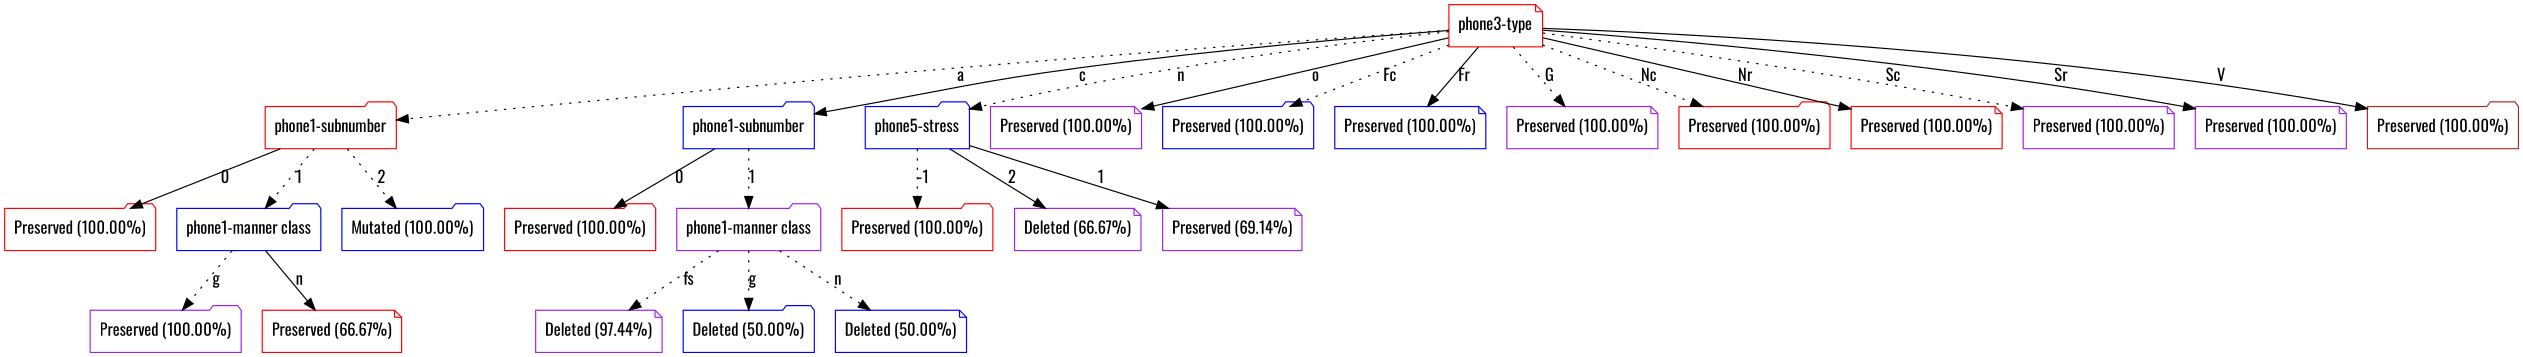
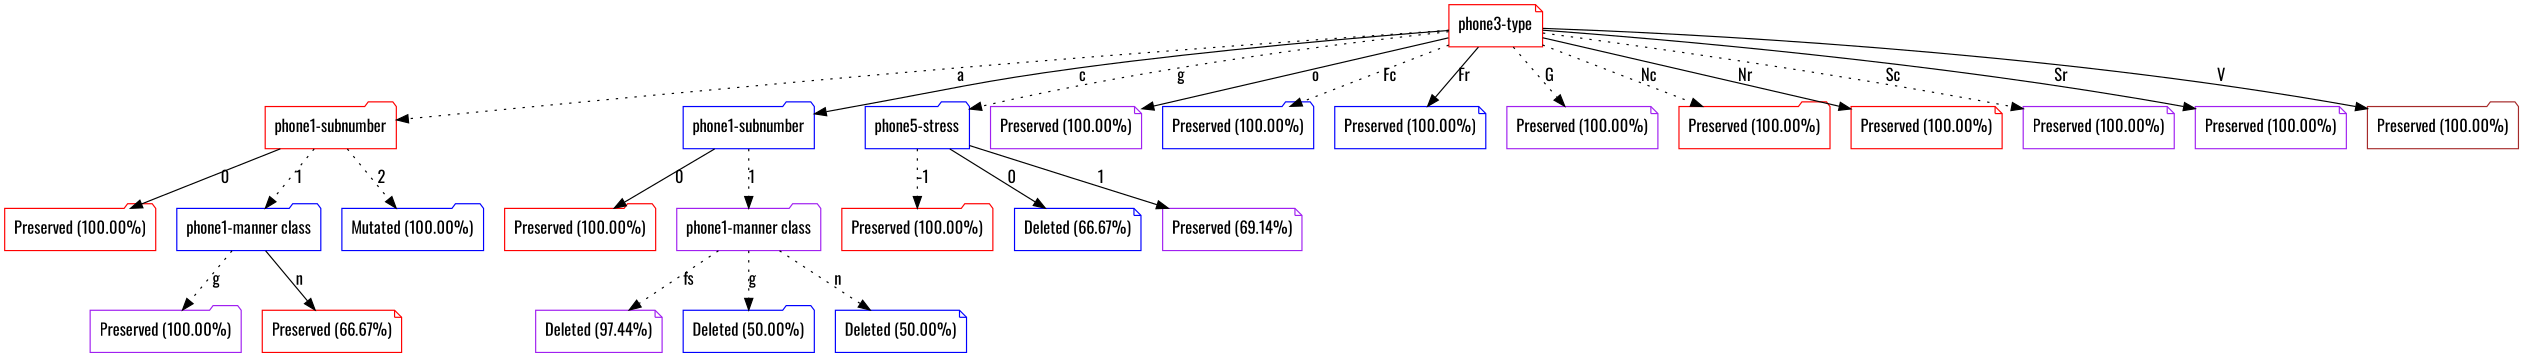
edge "phone3-type" -> "phone5-stress": label "n" -> "g"
edge "phone5-stress" -> "Deleted (66.67%)": label "2" -> "0"
node "Deleted (66.67%)": color purple -> blue
